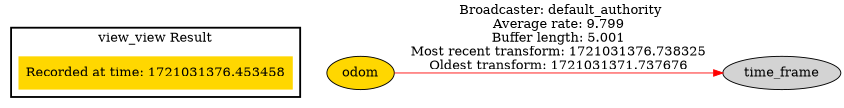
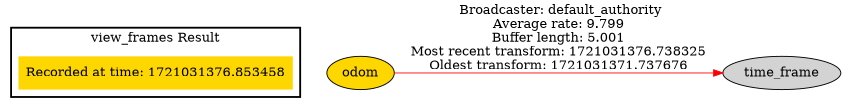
cluster "view_view Result": label "view_view Result" -> "view_frames Result"
node "Recorded at time: 1721031376.453458": label "Recorded at time: 1721031376.453458" -> "Recorded at time: 1721031376.853458"
